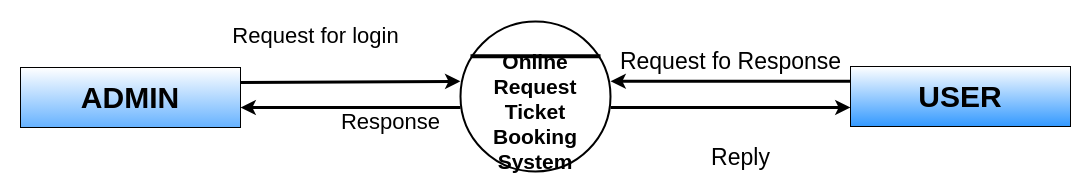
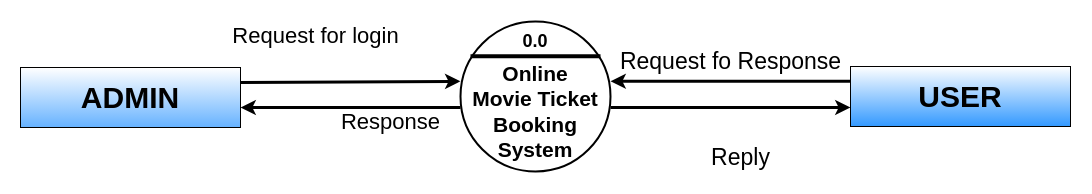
node "0.0": added
node "Online Request Ticket Booking System": label "Online Request Ticket Booking System" -> "Online Movie Ticket Booking System"
